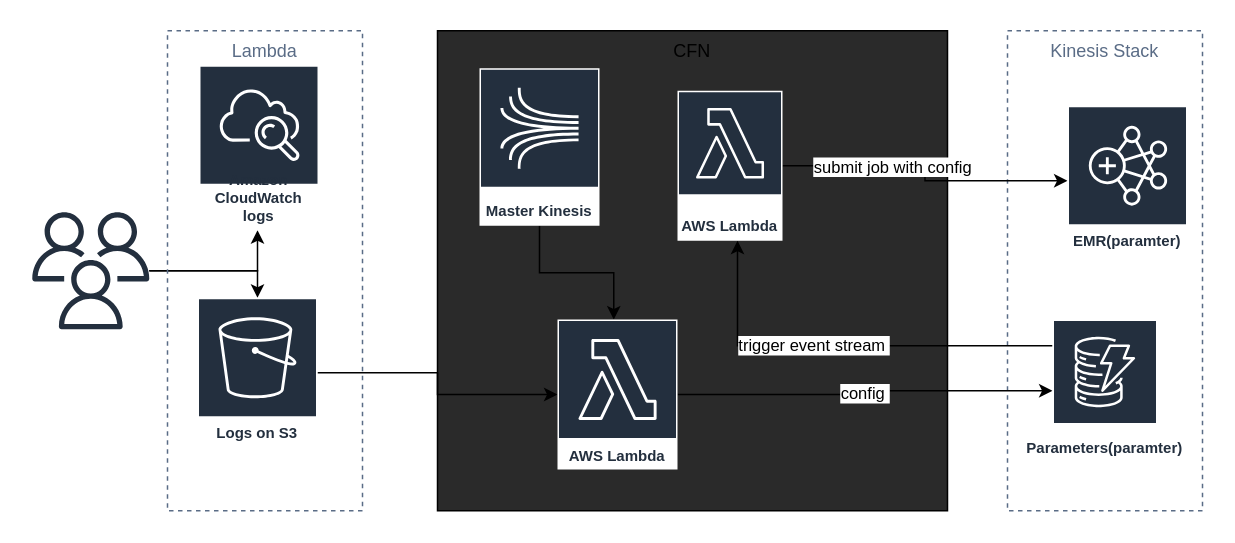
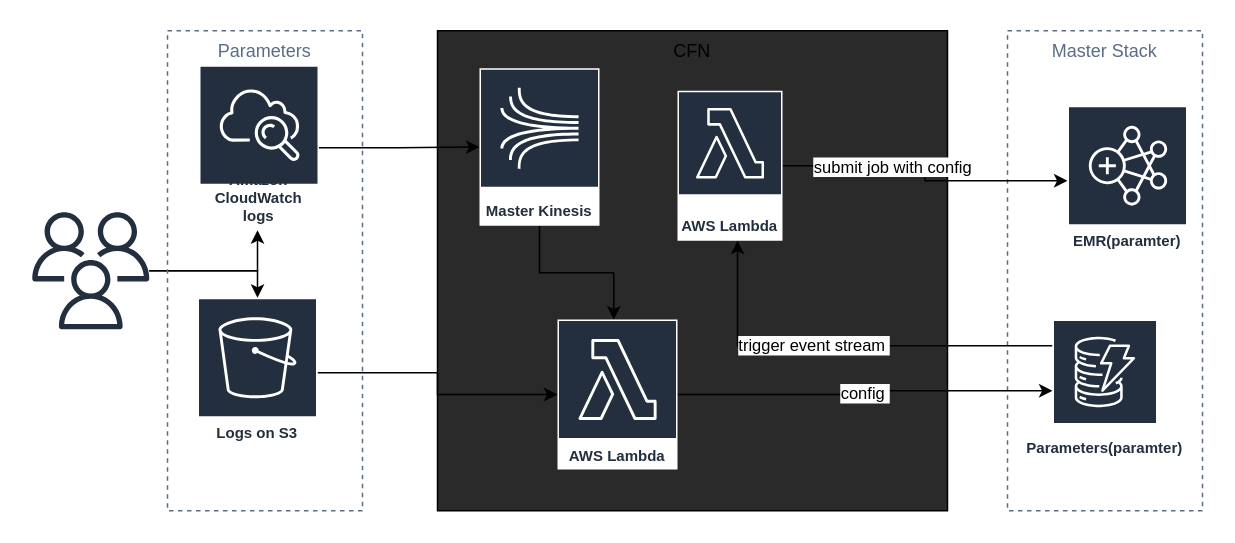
node "Lambda": label "Lambda" -> "Parameters"
node "Kinesis Stack": label "Kinesis Stack" -> "Master Stack"
edge "Amazon CloudWatch logs" -> "Master Kinesis": added
